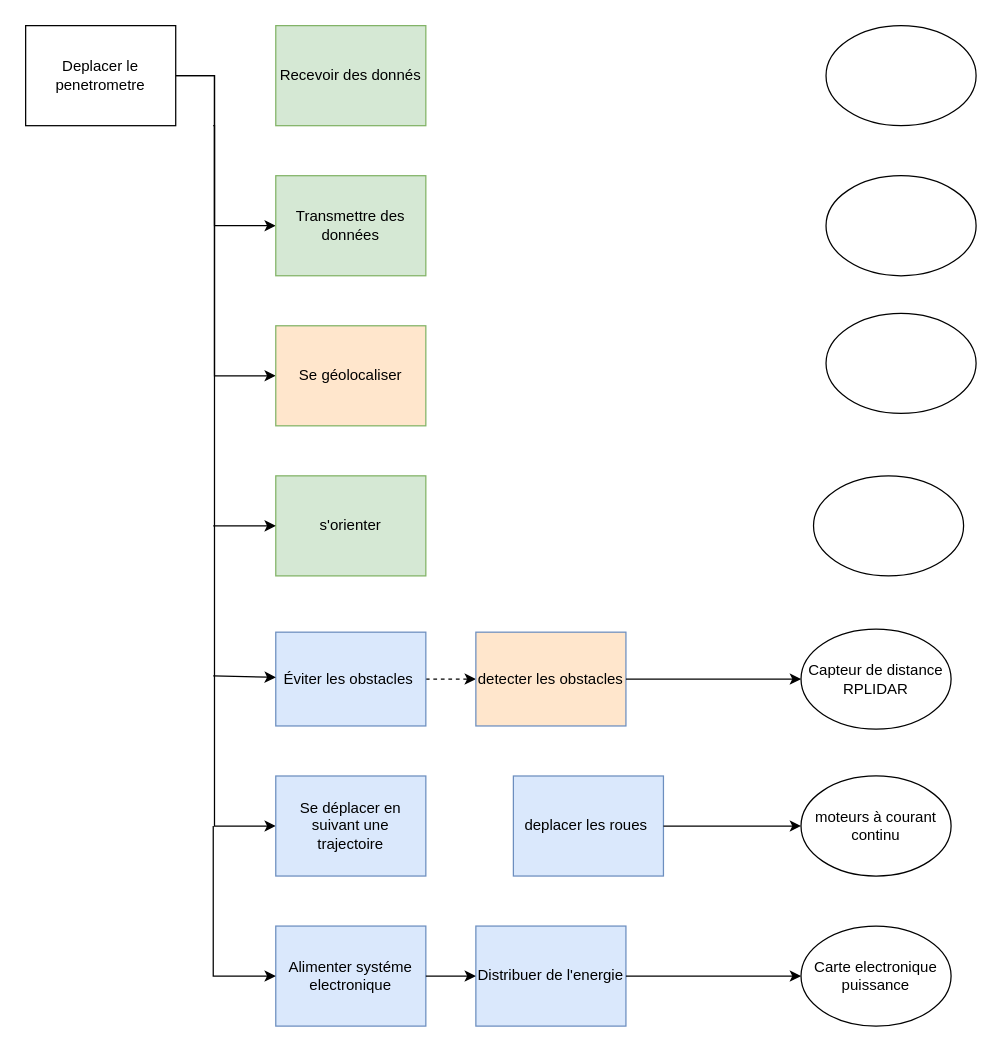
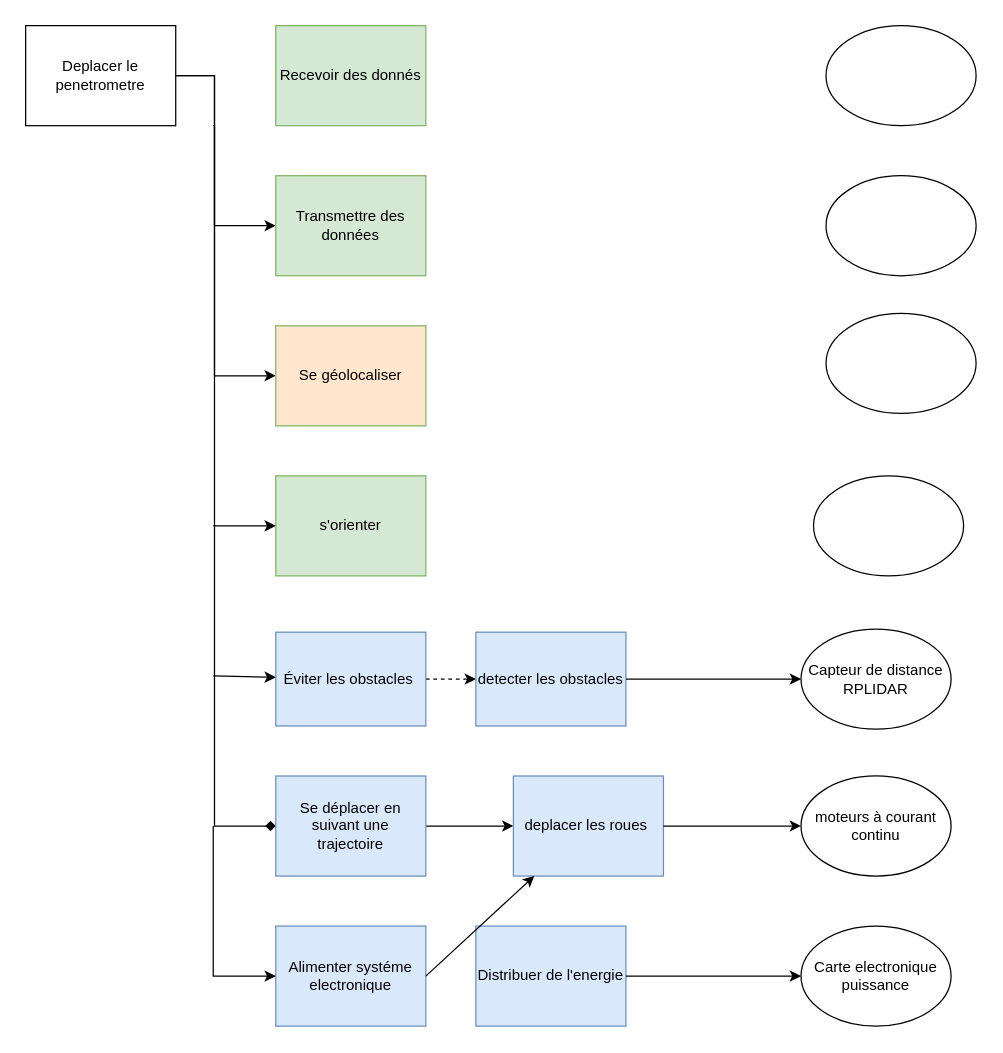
node "detecter les obstacles": fillcolor #ffe6cc -> #dae8fc
edge "Deplacer le penetrometre" -> "Se déplacer en suivant une trajectoire": arrowhead classic -> diamond
edge "Se déplacer en suivant une trajectoire" -> "deplacer les roues": added
edge "Alimenter systéme electronique" -> "Distribuer de l'energie": now "Alimenter systéme electronique" -> "deplacer les roues"
